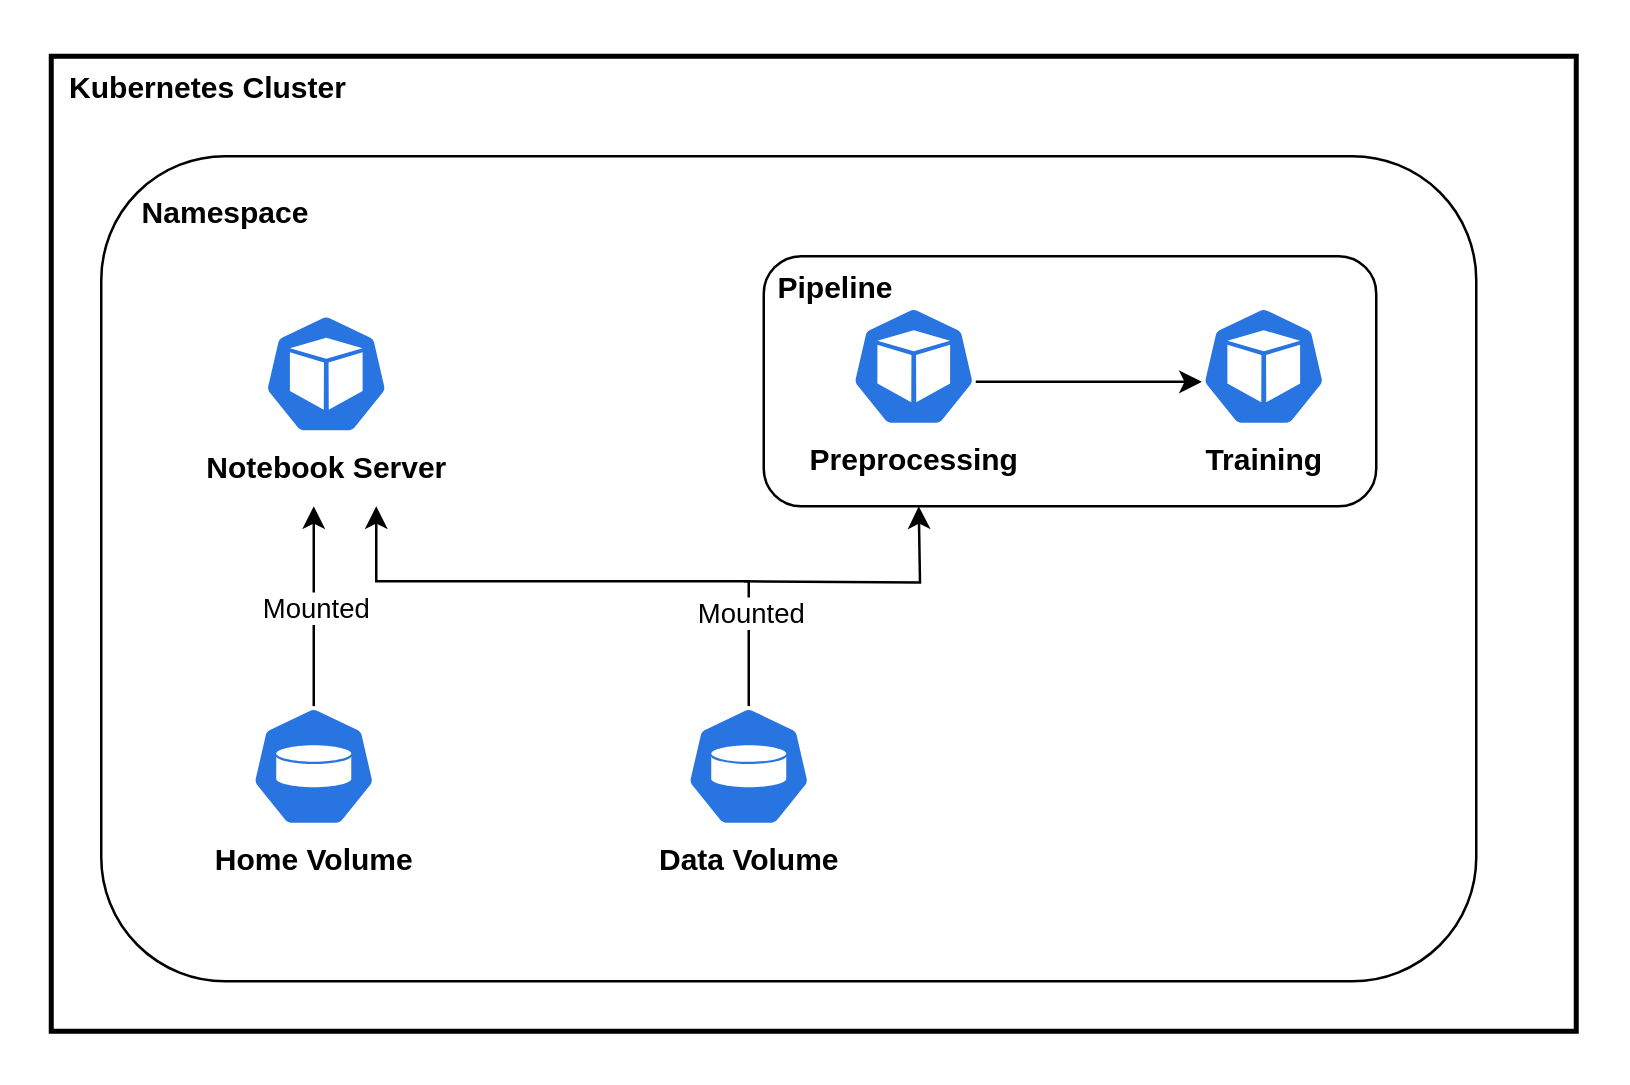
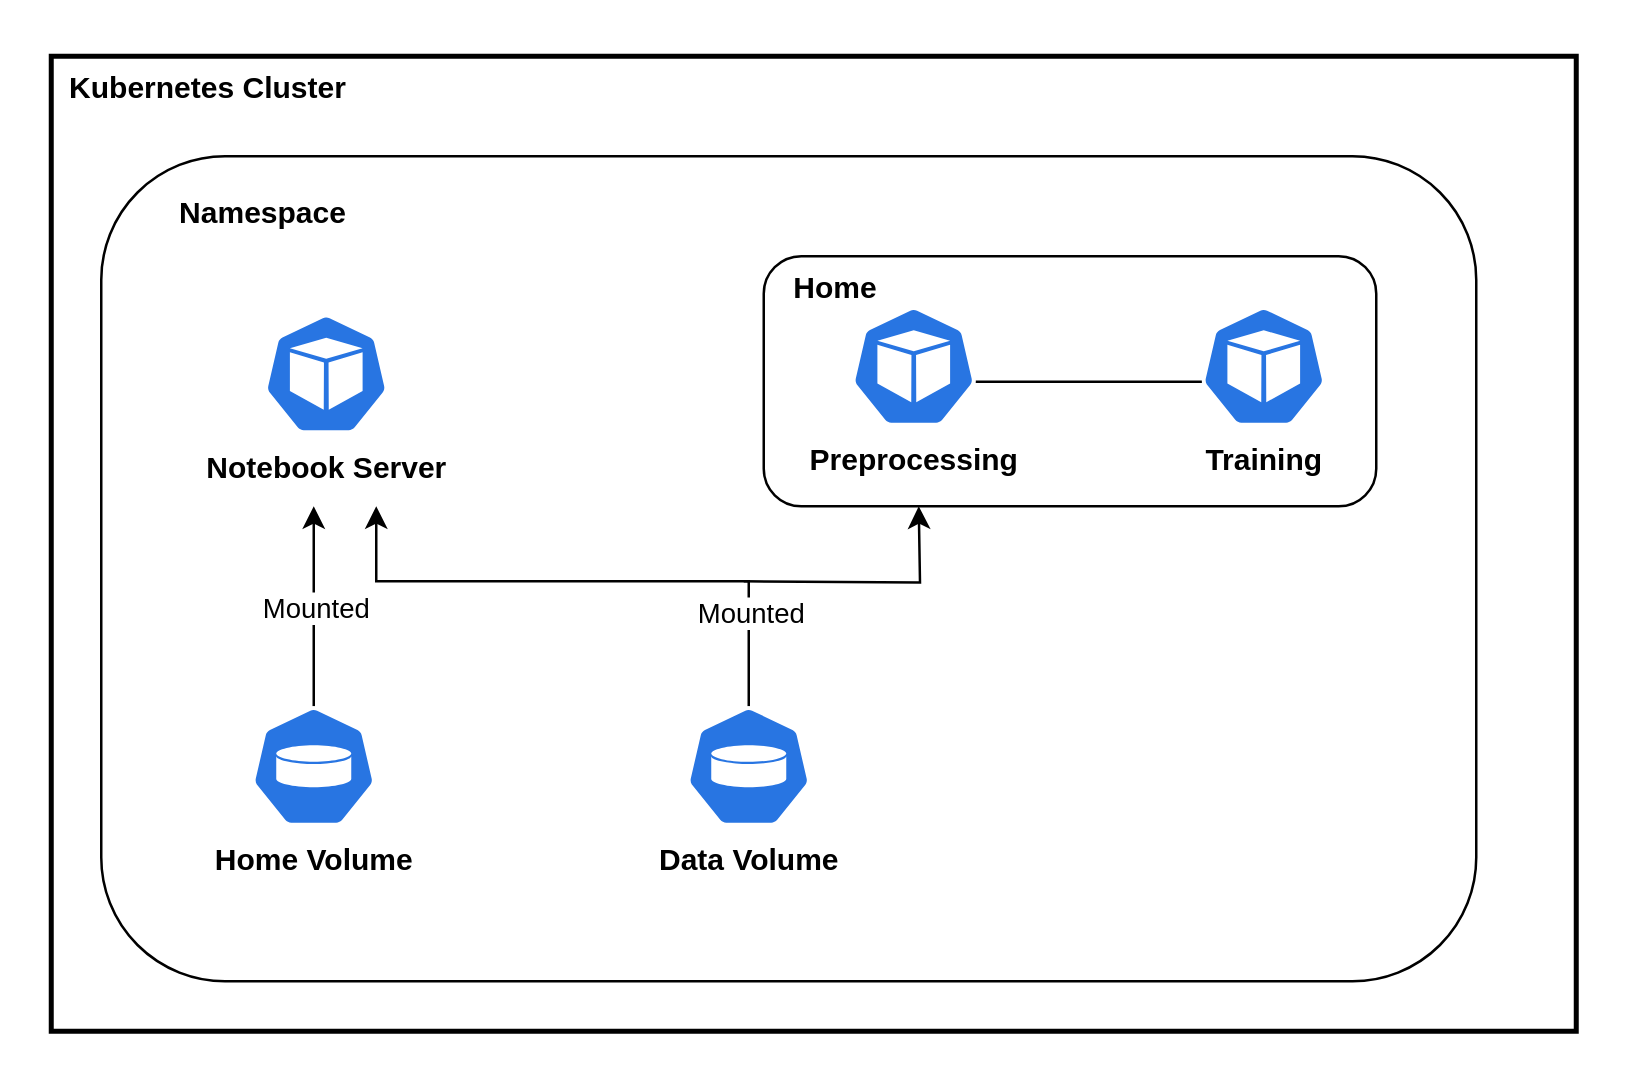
node "Namespace": moved (226, 214) -> (264, 214)
node "Pipeline": label "Pipeline" -> "Home"
edge "Preprocessing" -> "Training": arrowhead classic -> none
